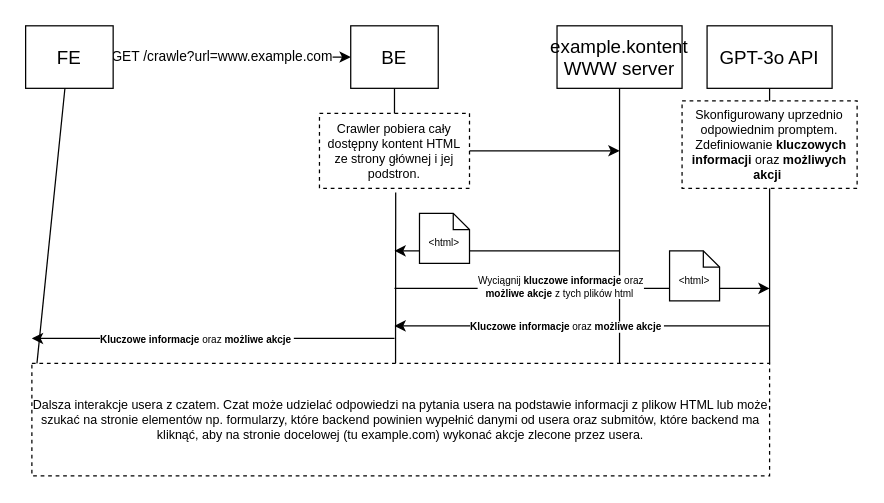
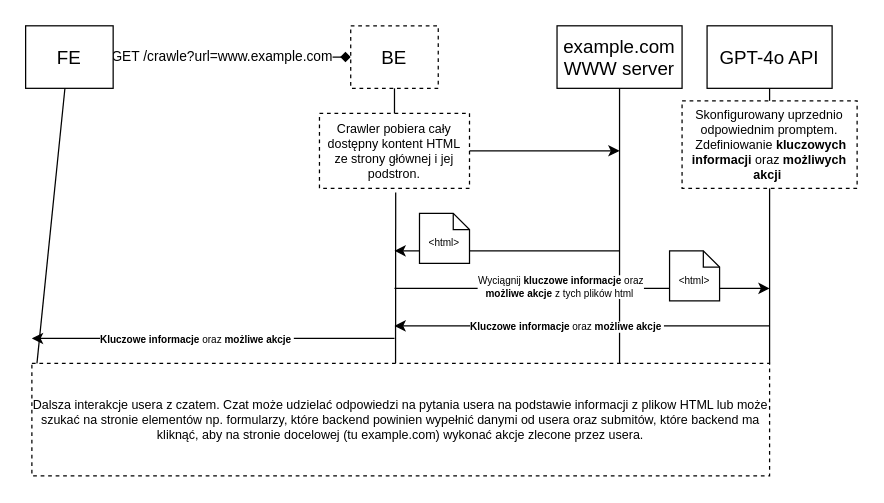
edge "FE" -> "BE": arrowhead classic -> diamond
node "BE": style solid -> dashed
node "example.kontent WWW server": label "example.kontent WWW server" -> "example.com WWW server"
node "GPT-3o API": label "GPT-3o API" -> "GPT-4o API"
